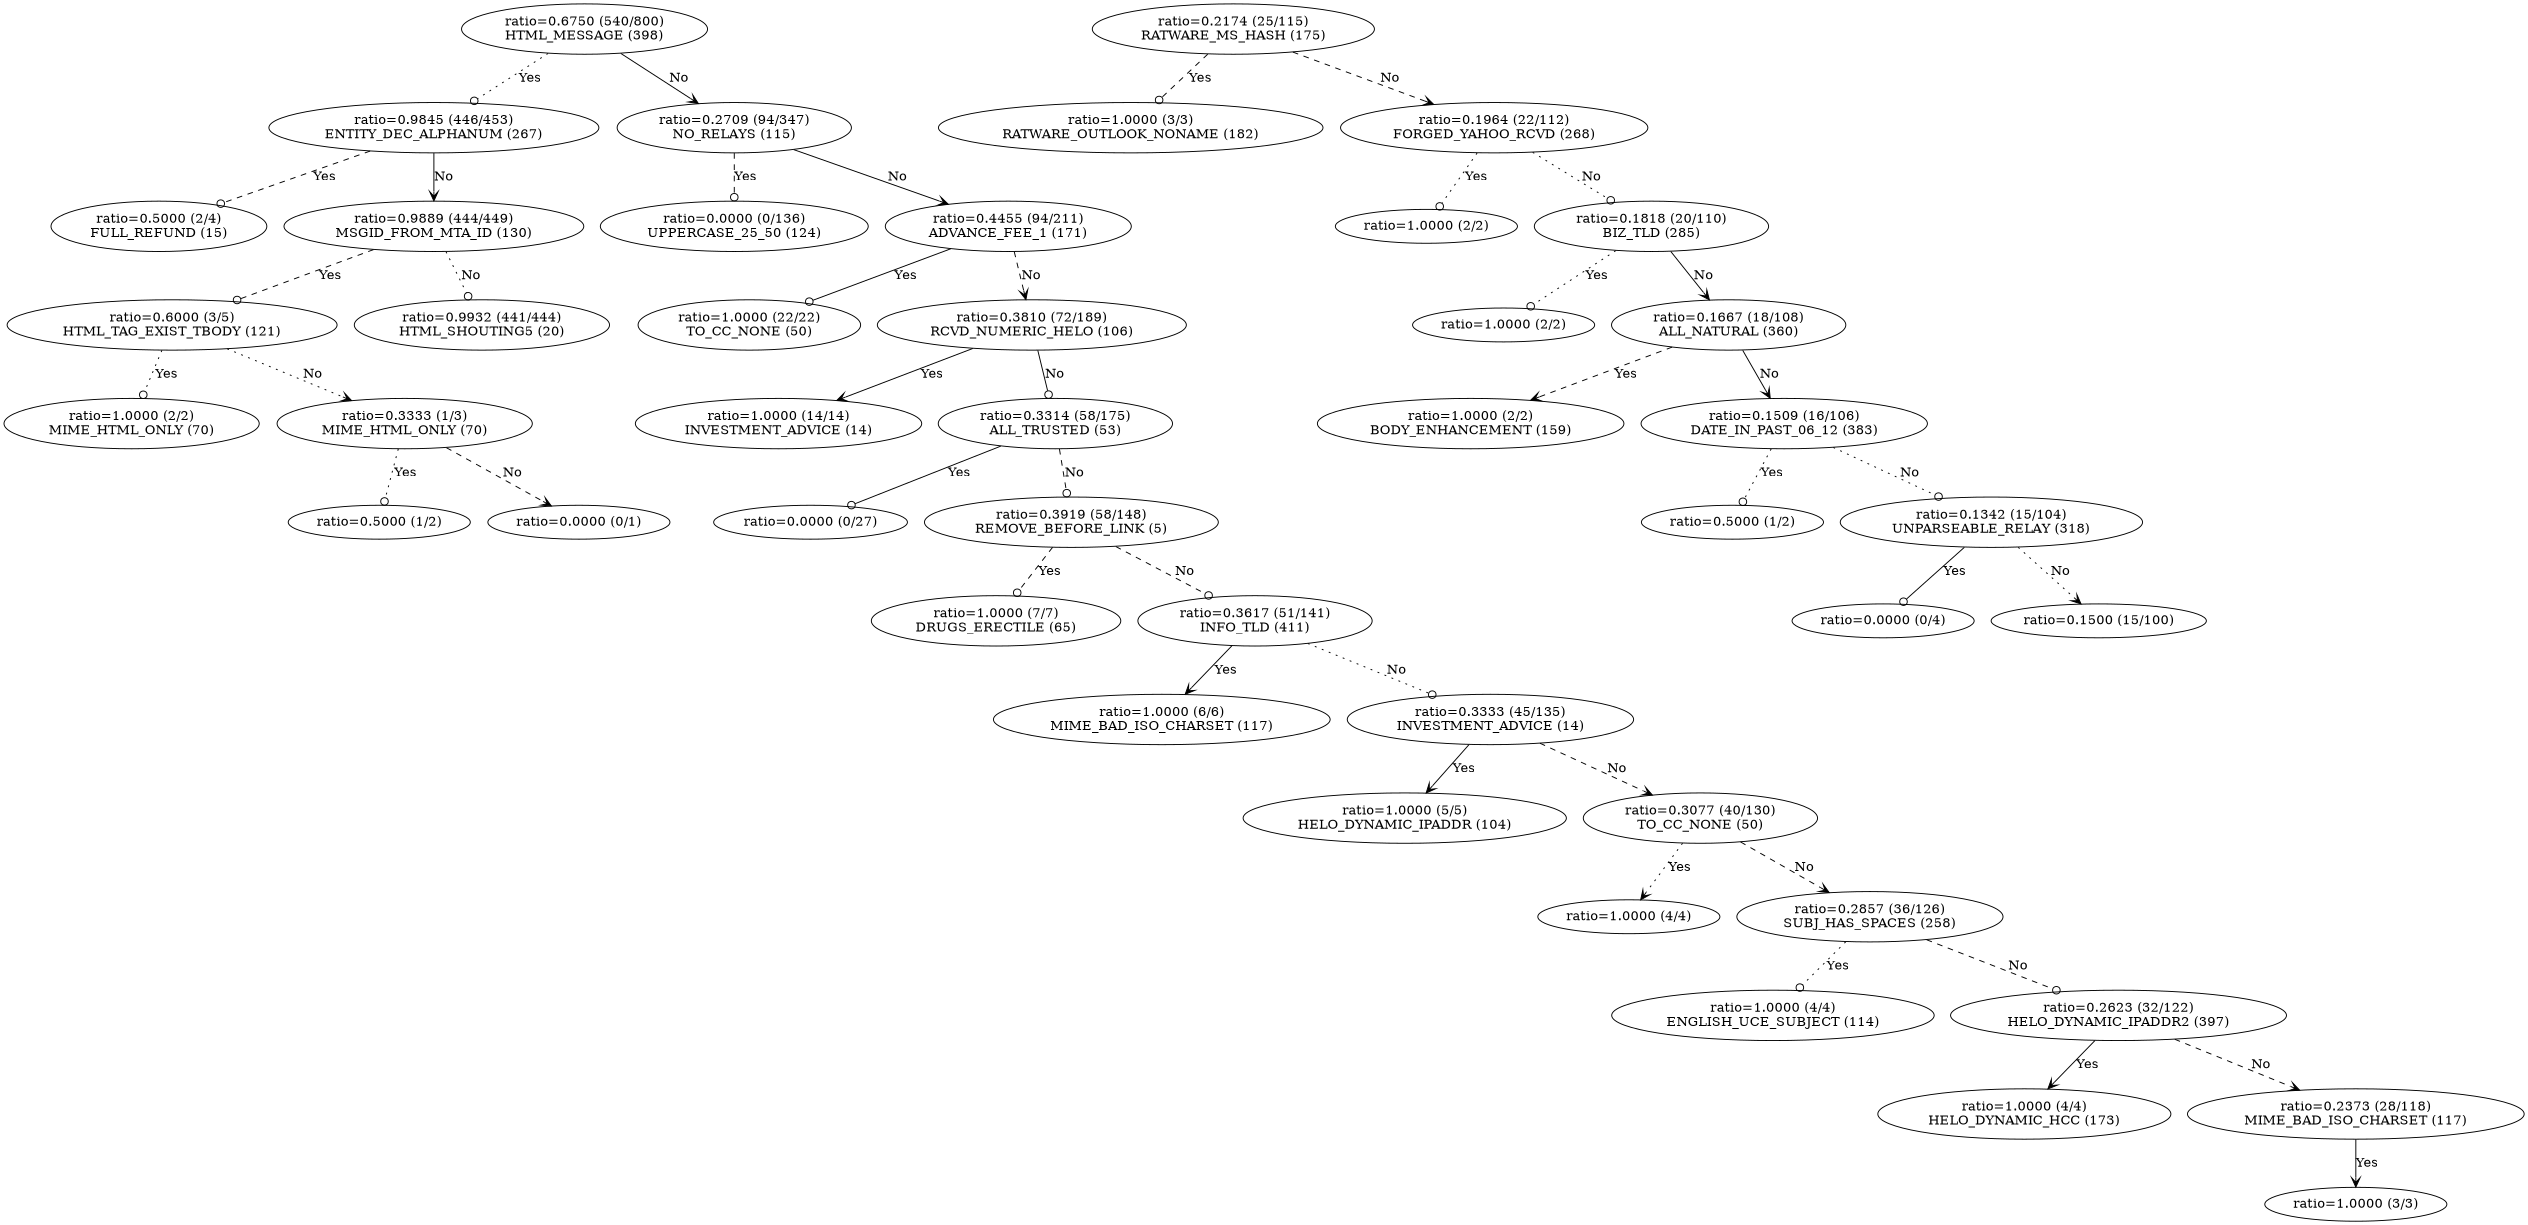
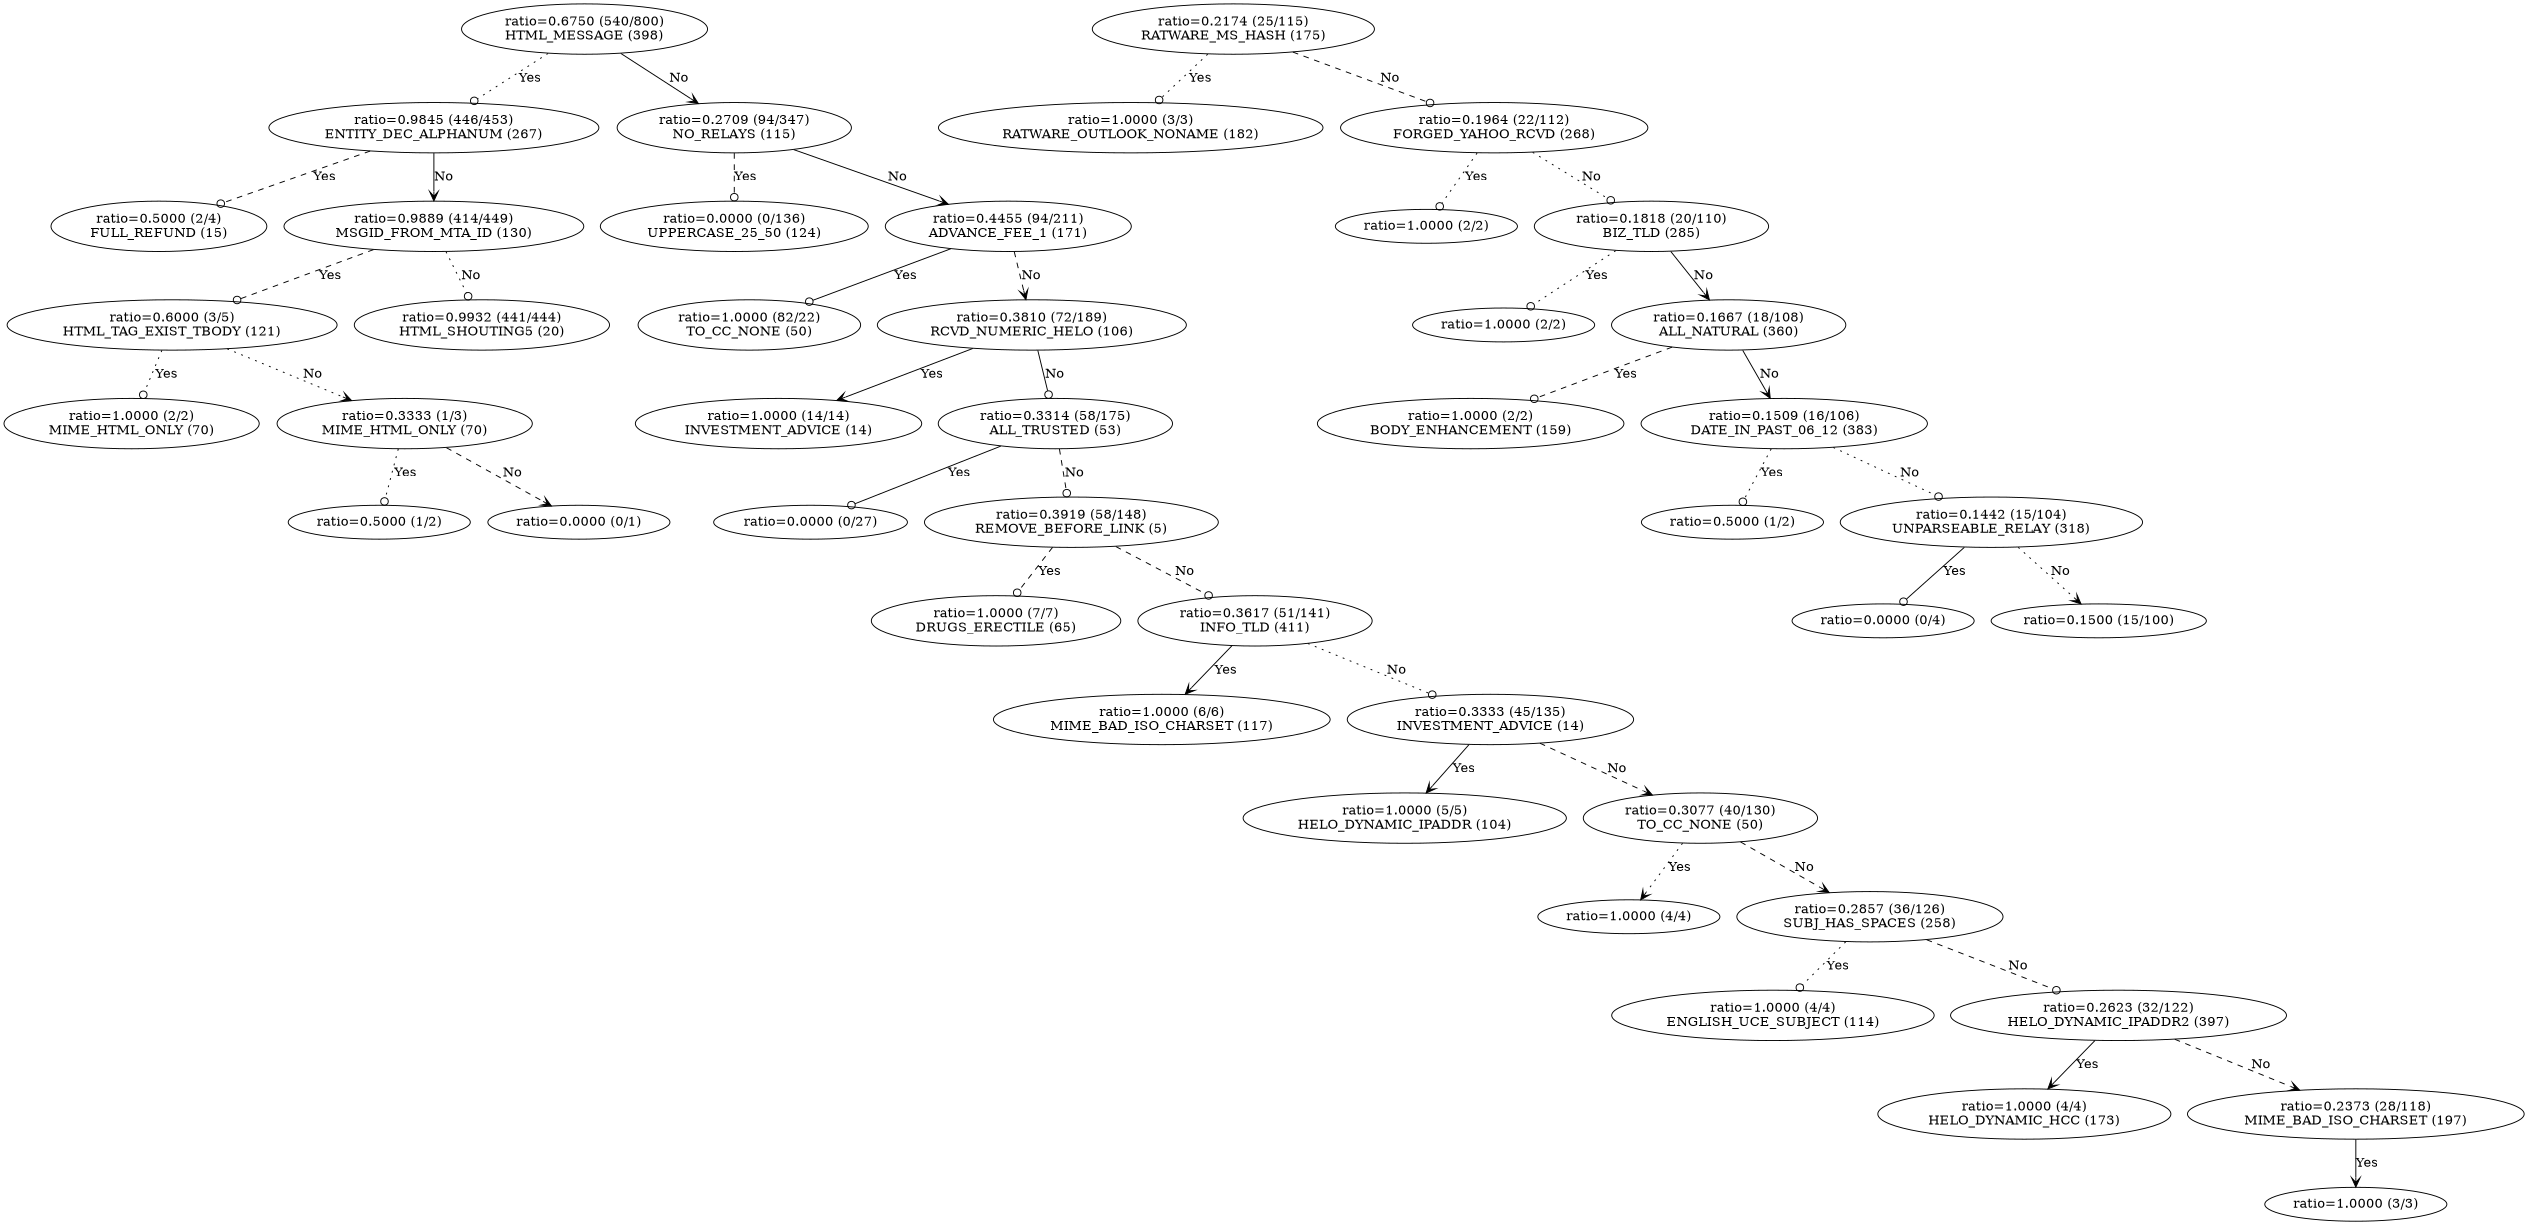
edge "ratio=0.2174 (25/115) RATWARE_MS_HASH (175)" -> "ratio=1.0000 (3/3) RATWARE_OUTLOOK_NONAME (182)": style dashed -> dotted
edge "ratio=0.2174 (25/115) RATWARE_MS_HASH (175)" -> "ratio=0.1964 (22/112) FORGED_YAHOO_RCVD (268)": arrowhead vee -> odot
node "ratio=0.9889 (444/449) MSGID_FROM_MTA_ID (130)": label "ratio=0.9889 (444/449) MSGID_FROM_MTA_ID (130)" -> "ratio=0.9889 (414/449) MSGID_FROM_MTA_ID (130)"
node "ratio=1.0000 (22/22) TO_CC_NONE (50)": label "ratio=1.0000 (22/22) TO_CC_NONE (50)" -> "ratio=1.0000 (82/22) TO_CC_NONE (50)"
edge "ratio=0.1667 (18/108) ALL_NATURAL (360)" -> "ratio=1.0000 (2/2) BODY_ENHANCEMENT (159)": arrowhead vee -> odot
node "ratio=0.1342 (15/104) UNPARSEABLE_RELAY (318)": label "ratio=0.1342 (15/104) UNPARSEABLE_RELAY (318)" -> "ratio=0.1442 (15/104) UNPARSEABLE_RELAY (318)"
node "ratio=0.2373 (28/118) MIME_BAD_ISO_CHARSET (117)": label "ratio=0.2373 (28/118) MIME_BAD_ISO_CHARSET (117)" -> "ratio=0.2373 (28/118) MIME_BAD_ISO_CHARSET (197)"
